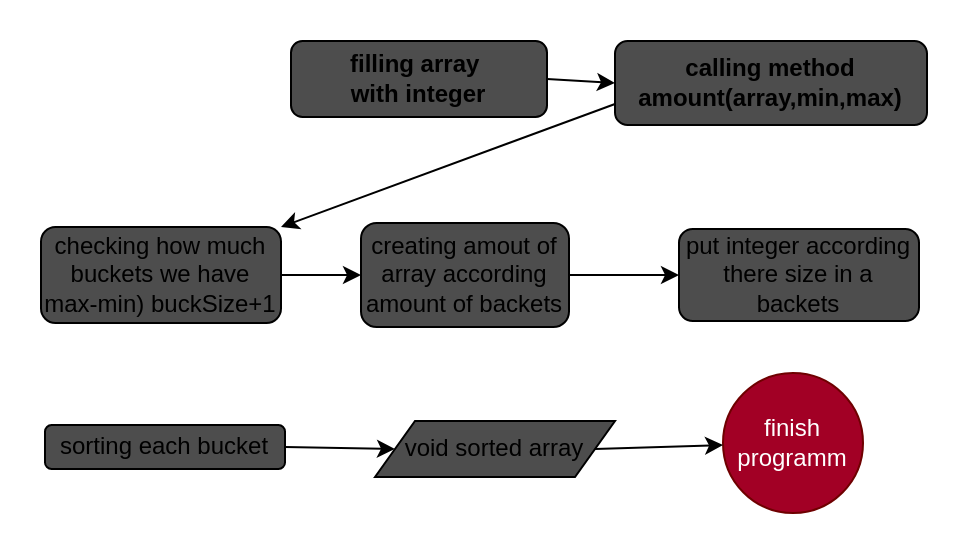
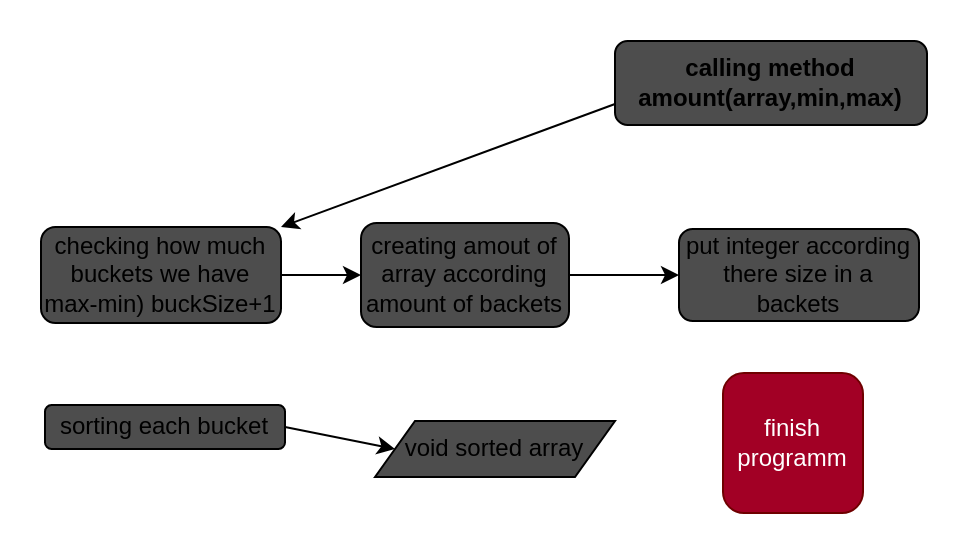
node "filling array with integer": removed
edge "filling array with integer" -> "calling method amount(array,min,max)": removed
node "finish programm": shape ellipse -> rounded rectangle
node "sorting each bucket": moved (165, 447) -> (165, 427)
edge "void sorted array" -> "finish programm": removed
